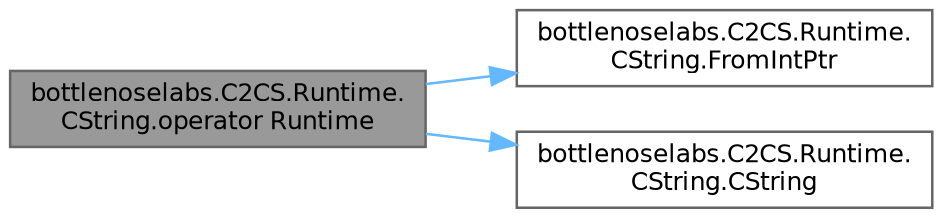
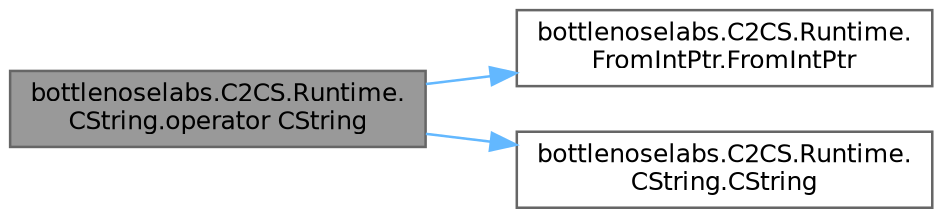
node "bottlenoselabs.C2CS.Runtime. CString.FromIntPtr": label "bottlenoselabs.C2CS.Runtime. CString.FromIntPtr" -> "bottlenoselabs.C2CS.Runtime. FromIntPtr.FromIntPtr"
node "bottlenoselabs.C2CS.Runtime. CString.operator Runtime": label "bottlenoselabs.C2CS.Runtime. CString.operator Runtime" -> "bottlenoselabs.C2CS.Runtime. CString.operator CString"
